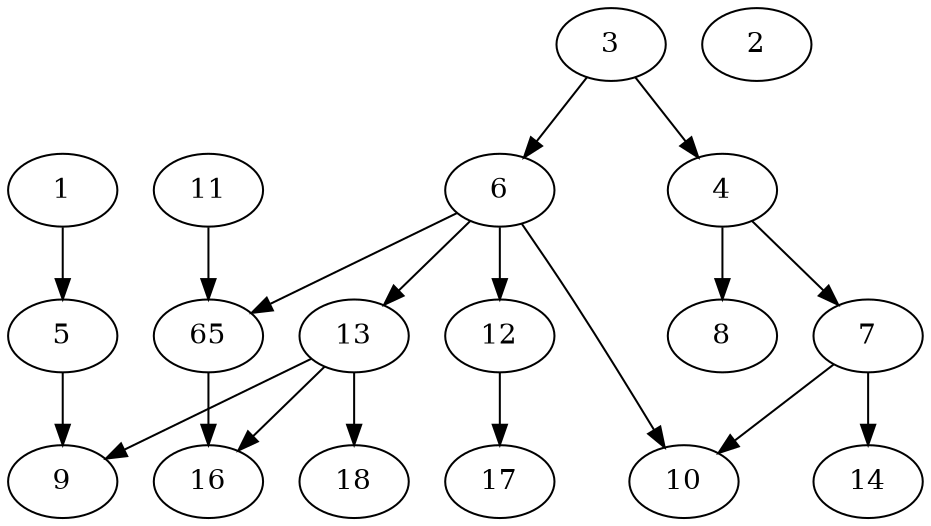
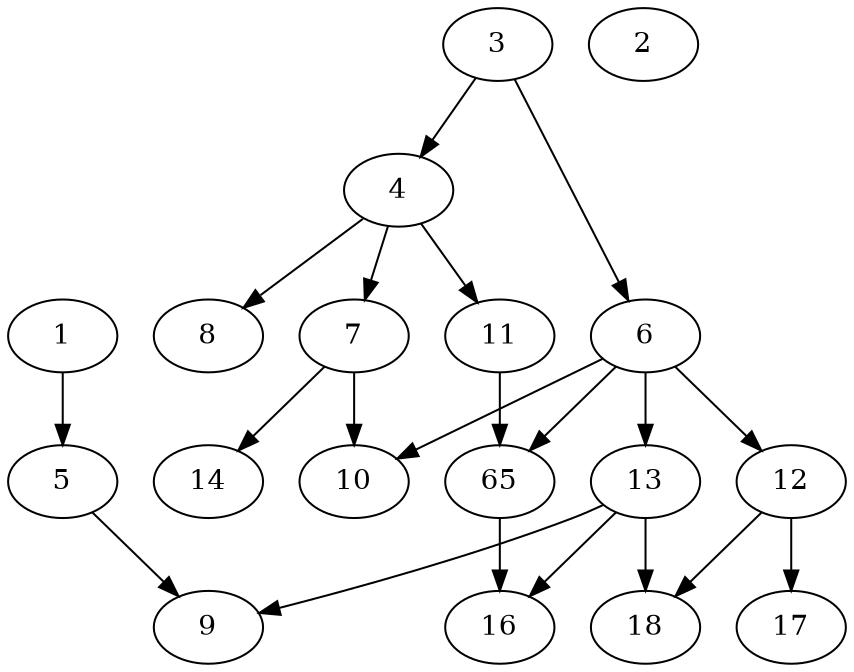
edge "4" -> "11": added
edge "12" -> "18": added
